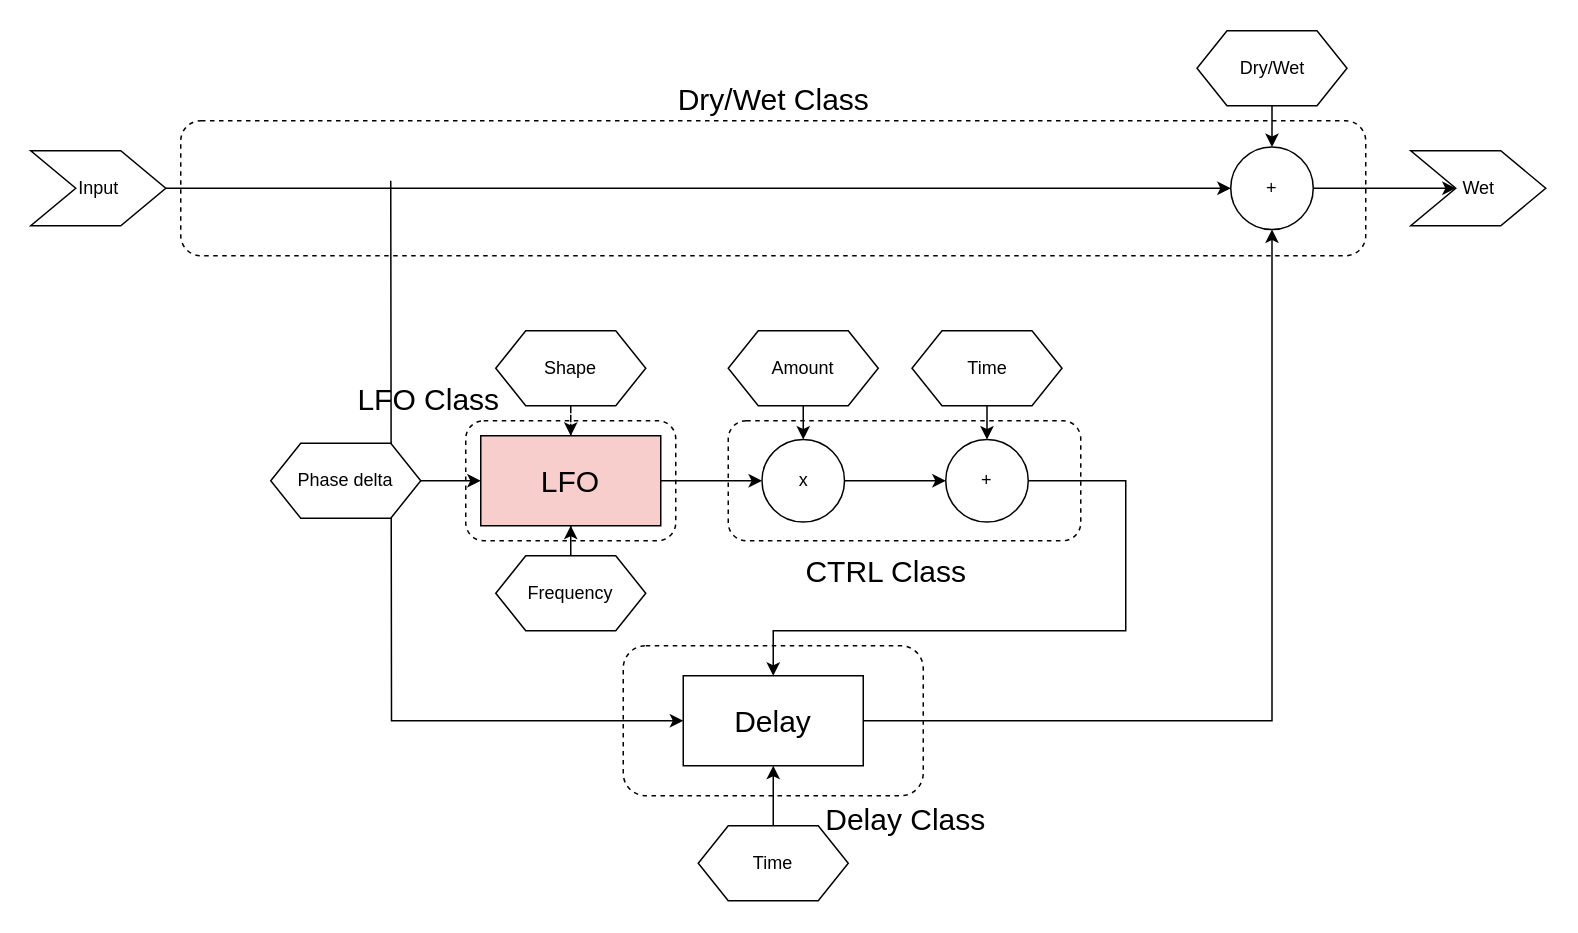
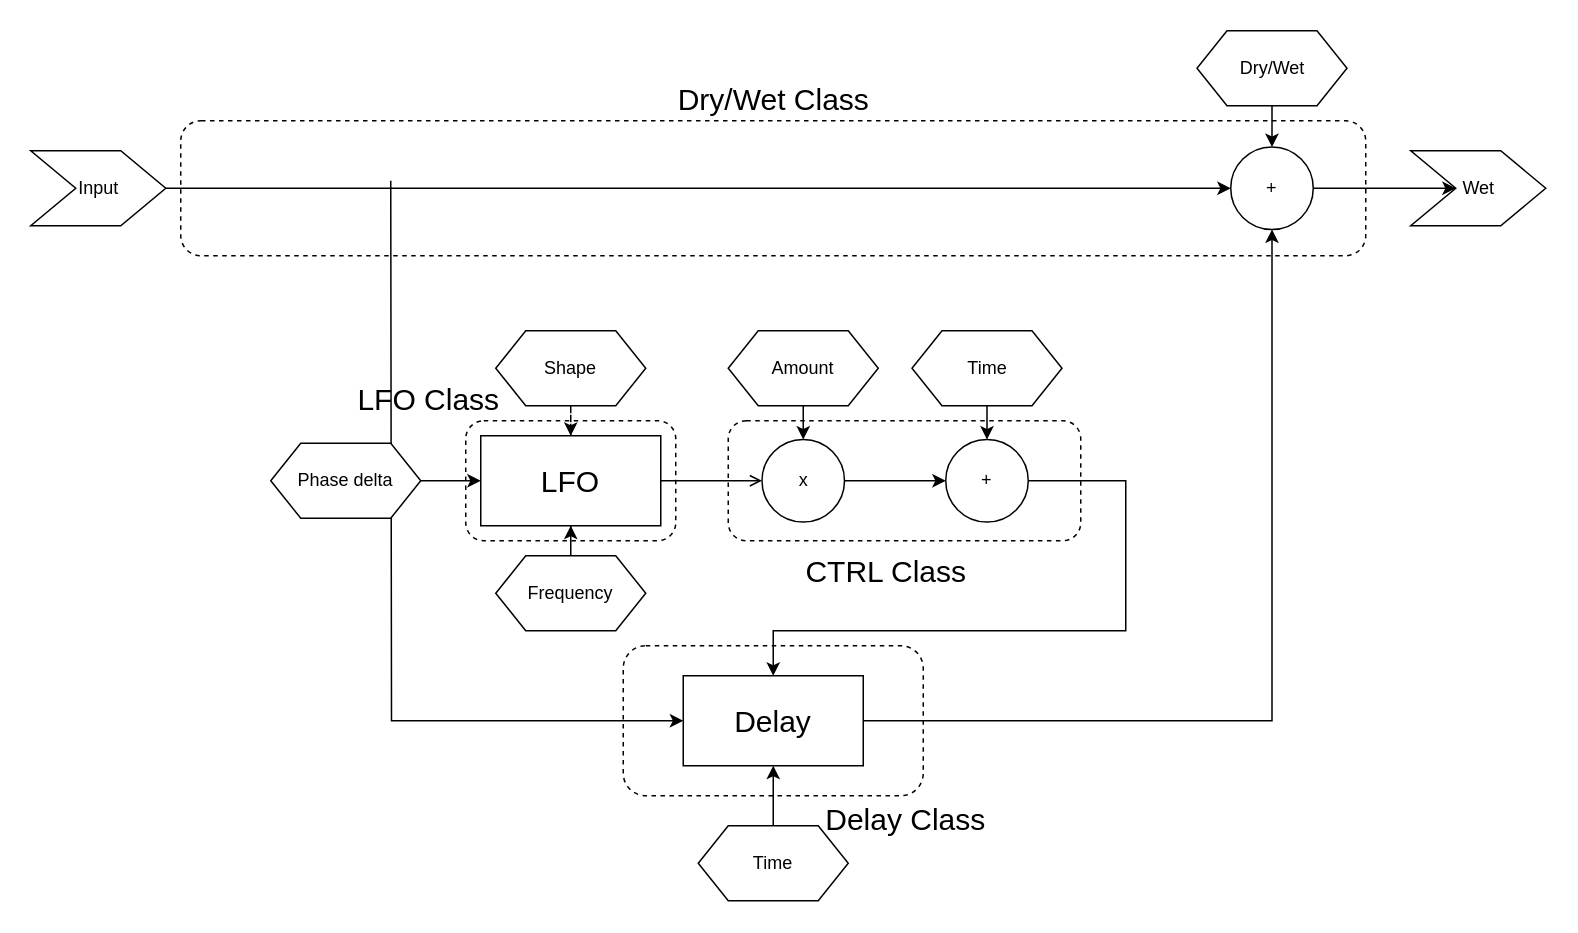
node "LFO": fillcolor #f8cecc -> #ffffff
edge "LFO" -> "x": arrowhead classic -> open
